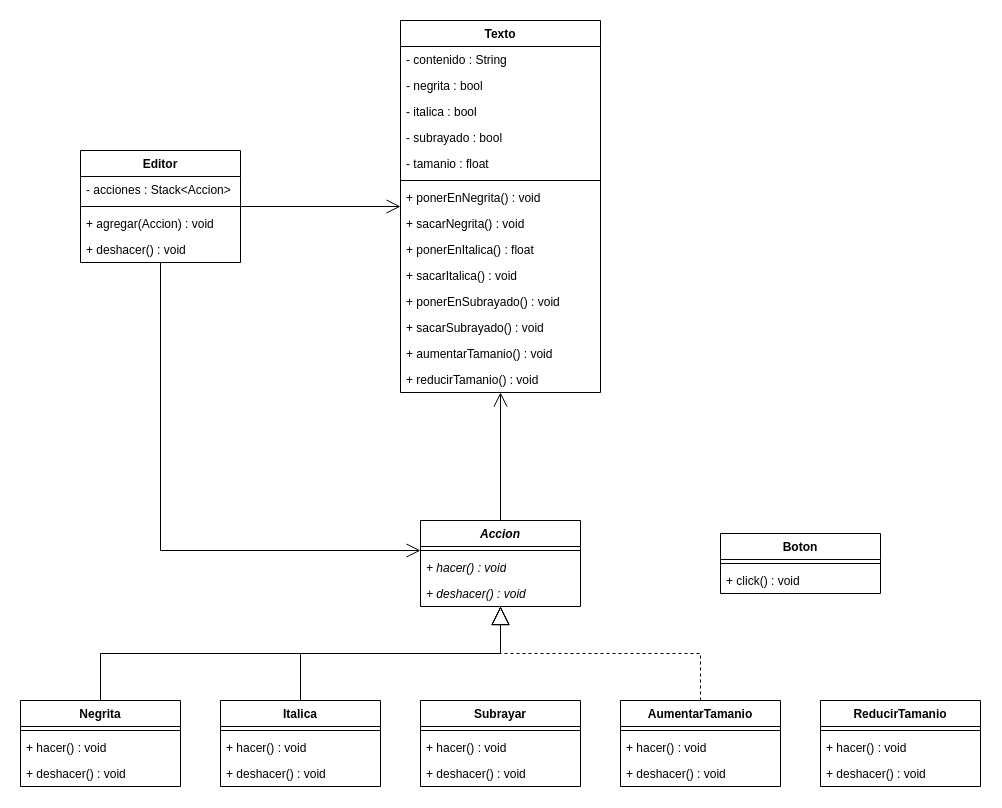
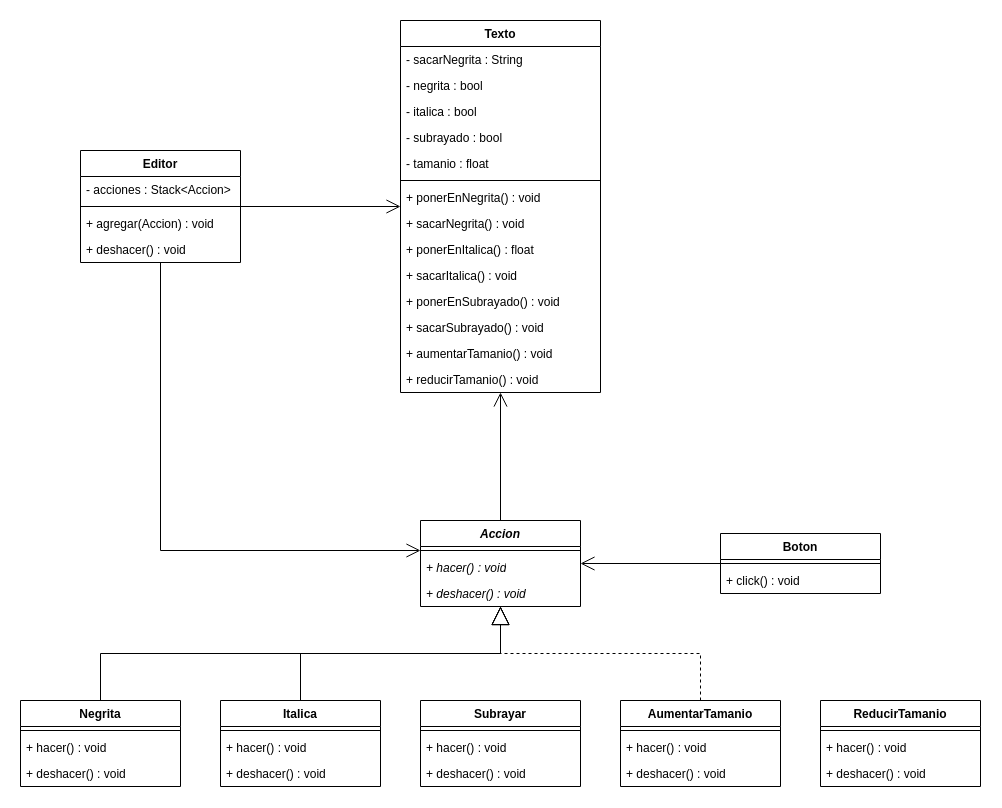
node "- contenido : String": label "- contenido : String" -> "- sacarNegrita : String"
edge "Boton" -> "Accion": added
